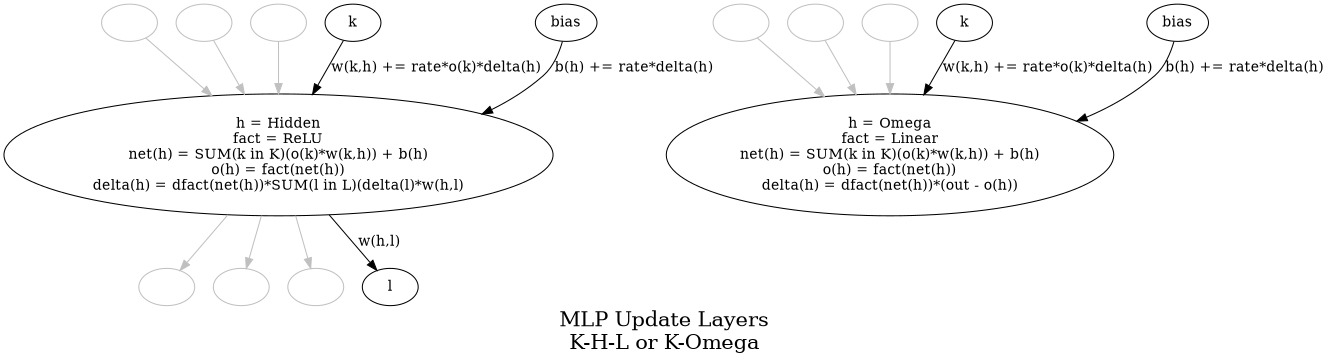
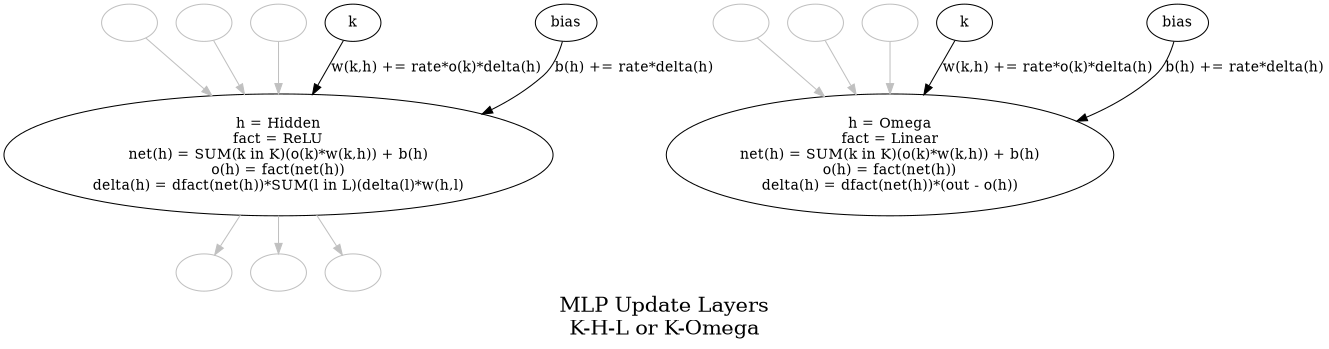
node "l": removed
